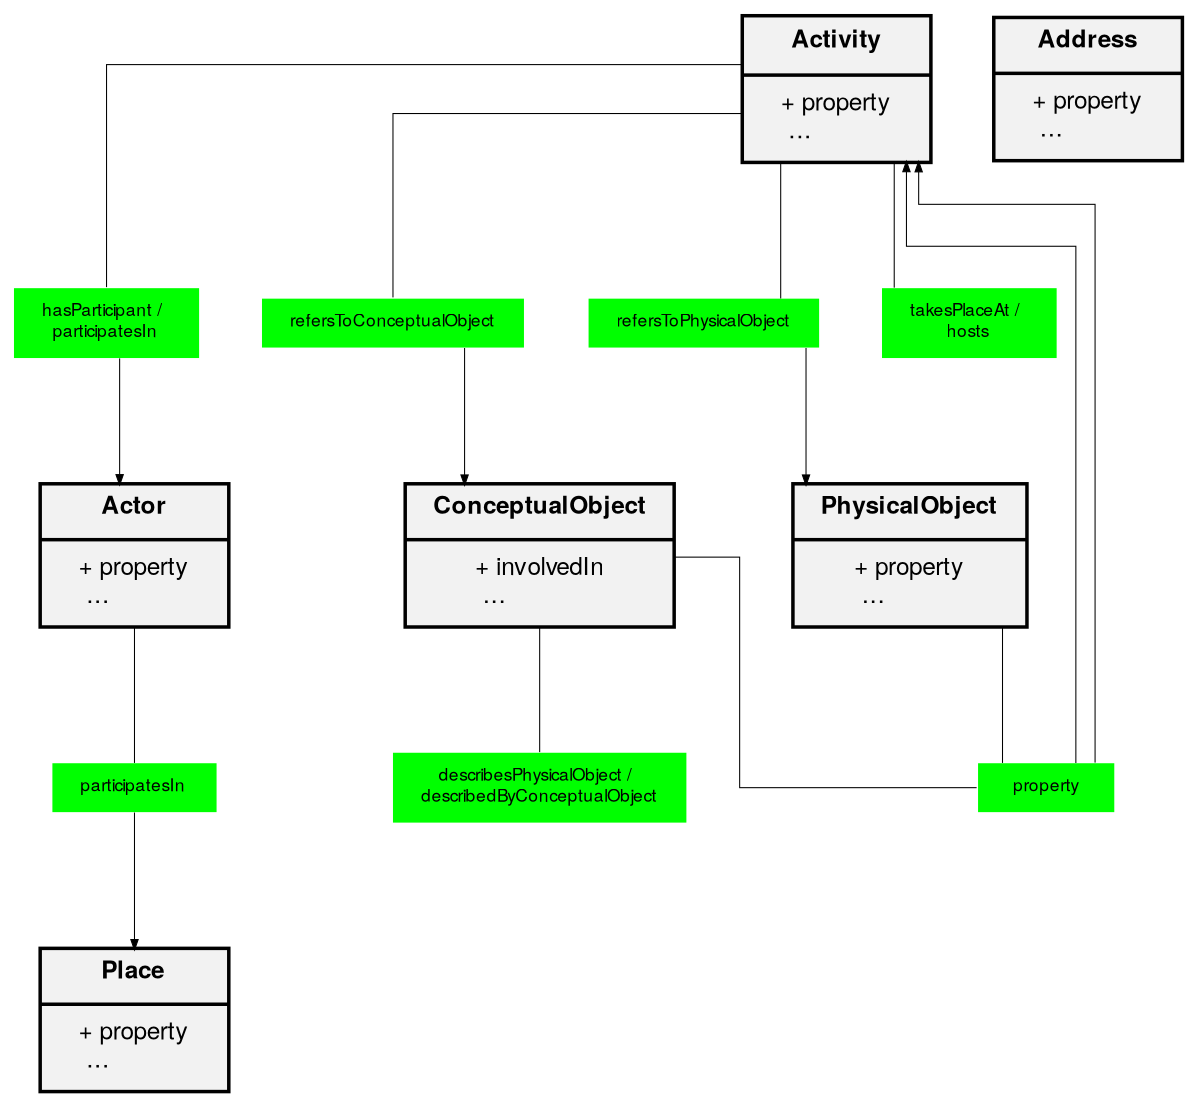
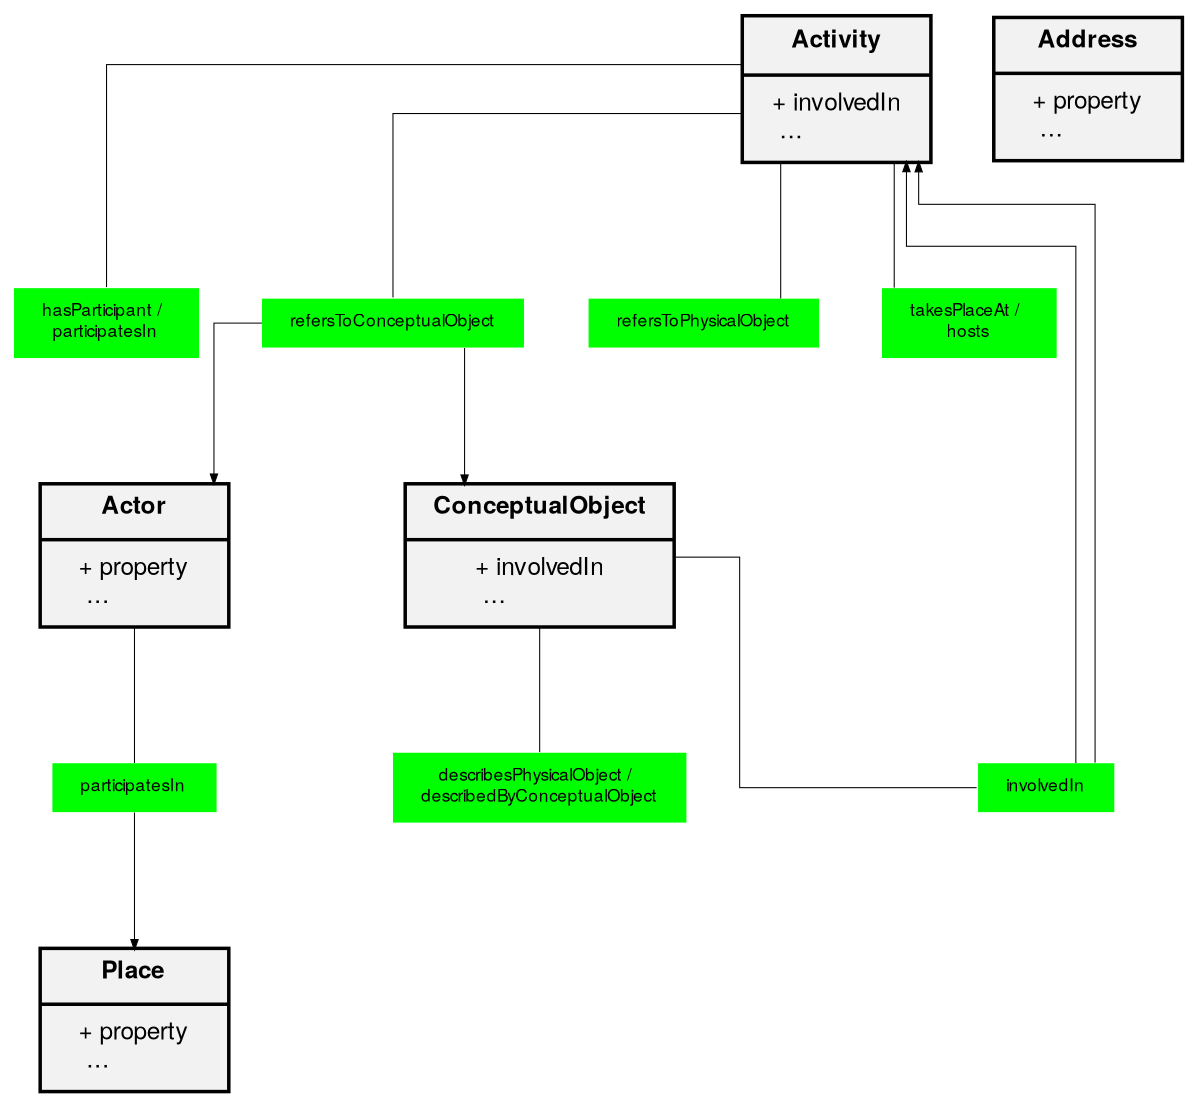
node "Activity": text "+ property" -> "+ involvedIn"
edge "hasParticipant / participatesIn" -> "Actor": now "refersToConceptualObject" -> "Actor"
node "PhysicalObject": removed
node "property": label "property" -> "involvedIn"
